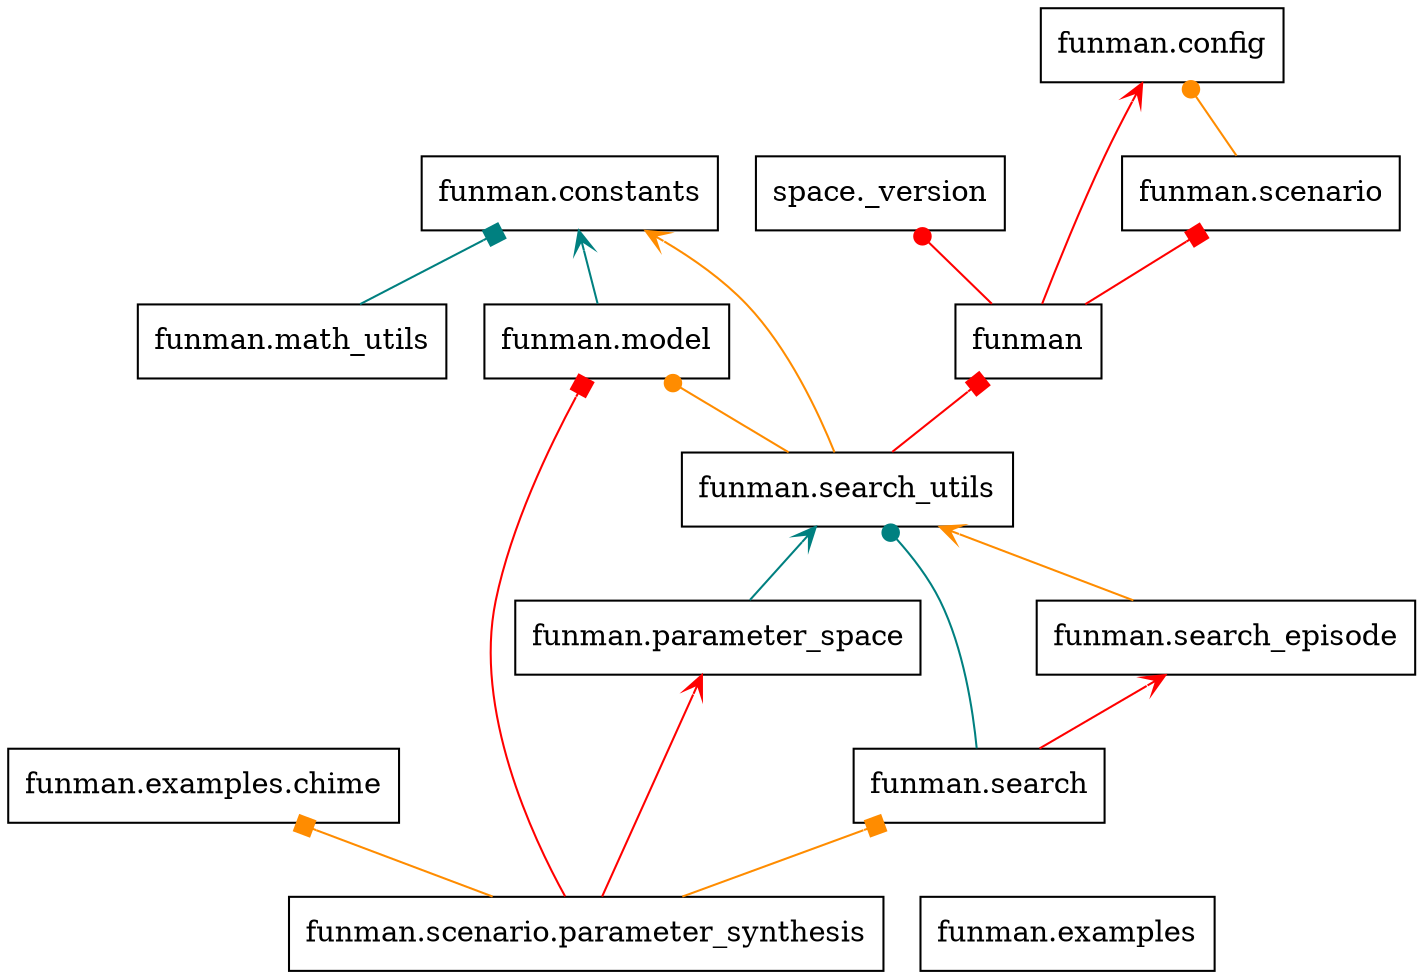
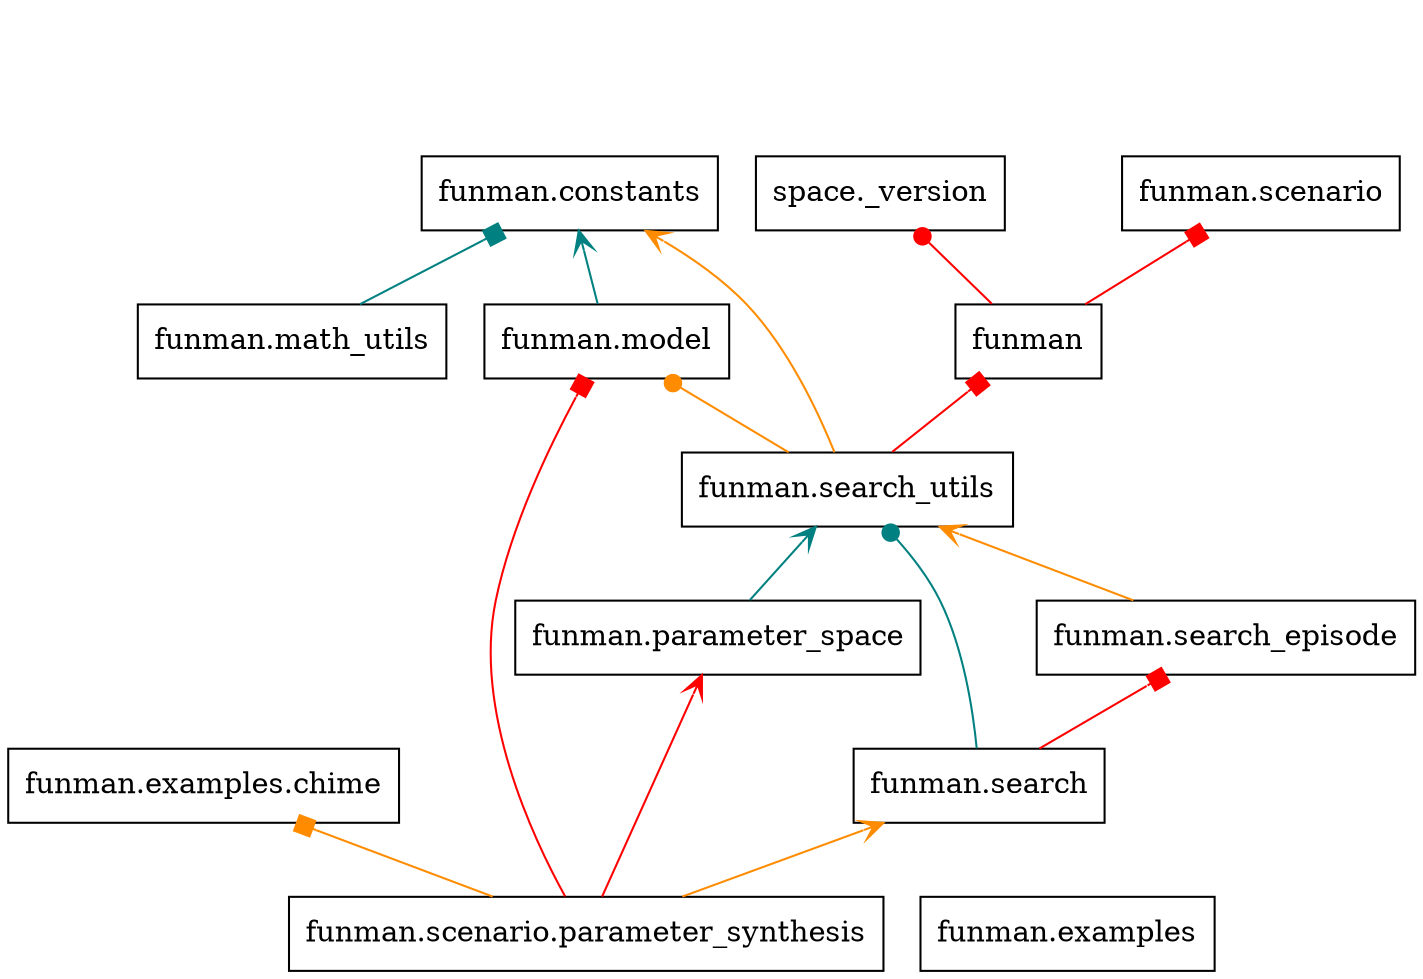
node "funman.config": removed
edge "funman.search" -> "funman.search_episode": arrowhead vee -> box
edge "funman.scenario.parameter_synthesis" -> "funman.search": arrowhead box -> vee
